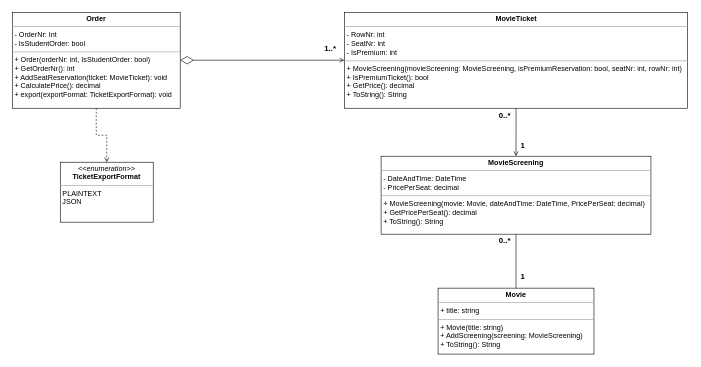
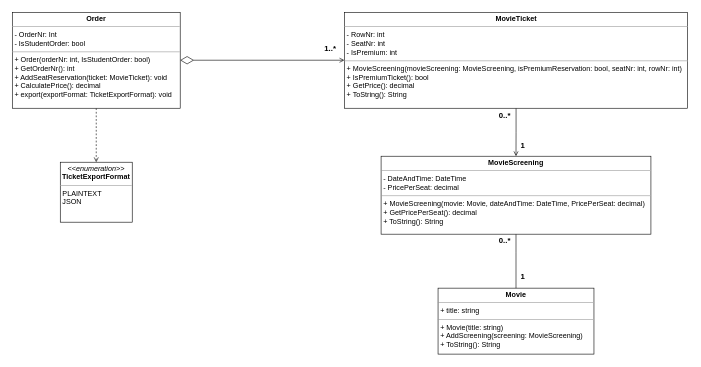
node "<<enumeration>> TicketExportFormat PLAINTEXT JSON": size 93x60 -> 72x60
